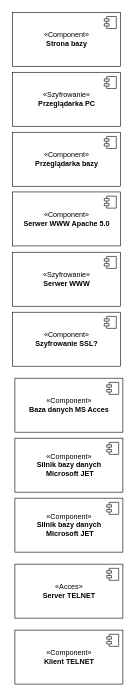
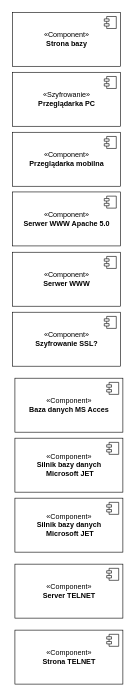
node "«Component» Przeglądarka bazy": label "«Component» Przeglądarka bazy" -> "«Component» Przeglądarka mobilna"
node "«Szyfrowanie» Serwer WWW": label "«Szyfrowanie» Serwer WWW" -> "«Component» Serwer WWW"
node "«Acces» Server TELNET": label "«Acces» Server TELNET" -> "«Component» Server TELNET"
node "«Component» Klient TELNET": label "«Component» Klient TELNET" -> "«Component» Strona TELNET"
